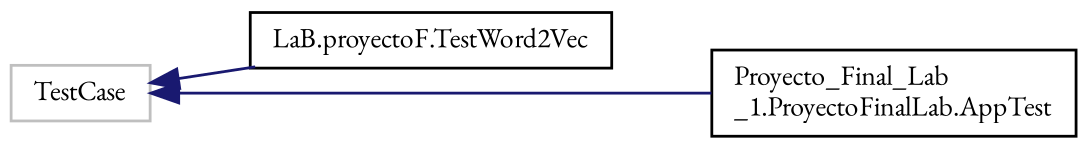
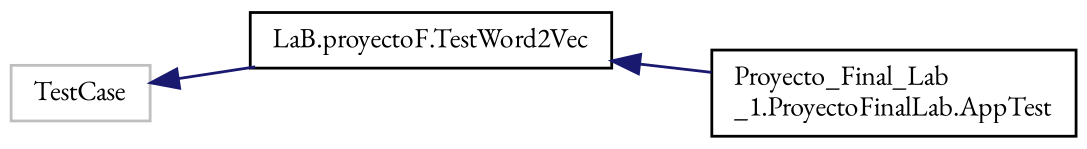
edge "Proyecto_Final_Lab _1.ProyectoFinalLab.AppTest" -> "TestCase": now "Proyecto_Final_Lab _1.ProyectoFinalLab.AppTest" -> "LaB.proyectoF.TestWord2Vec"
